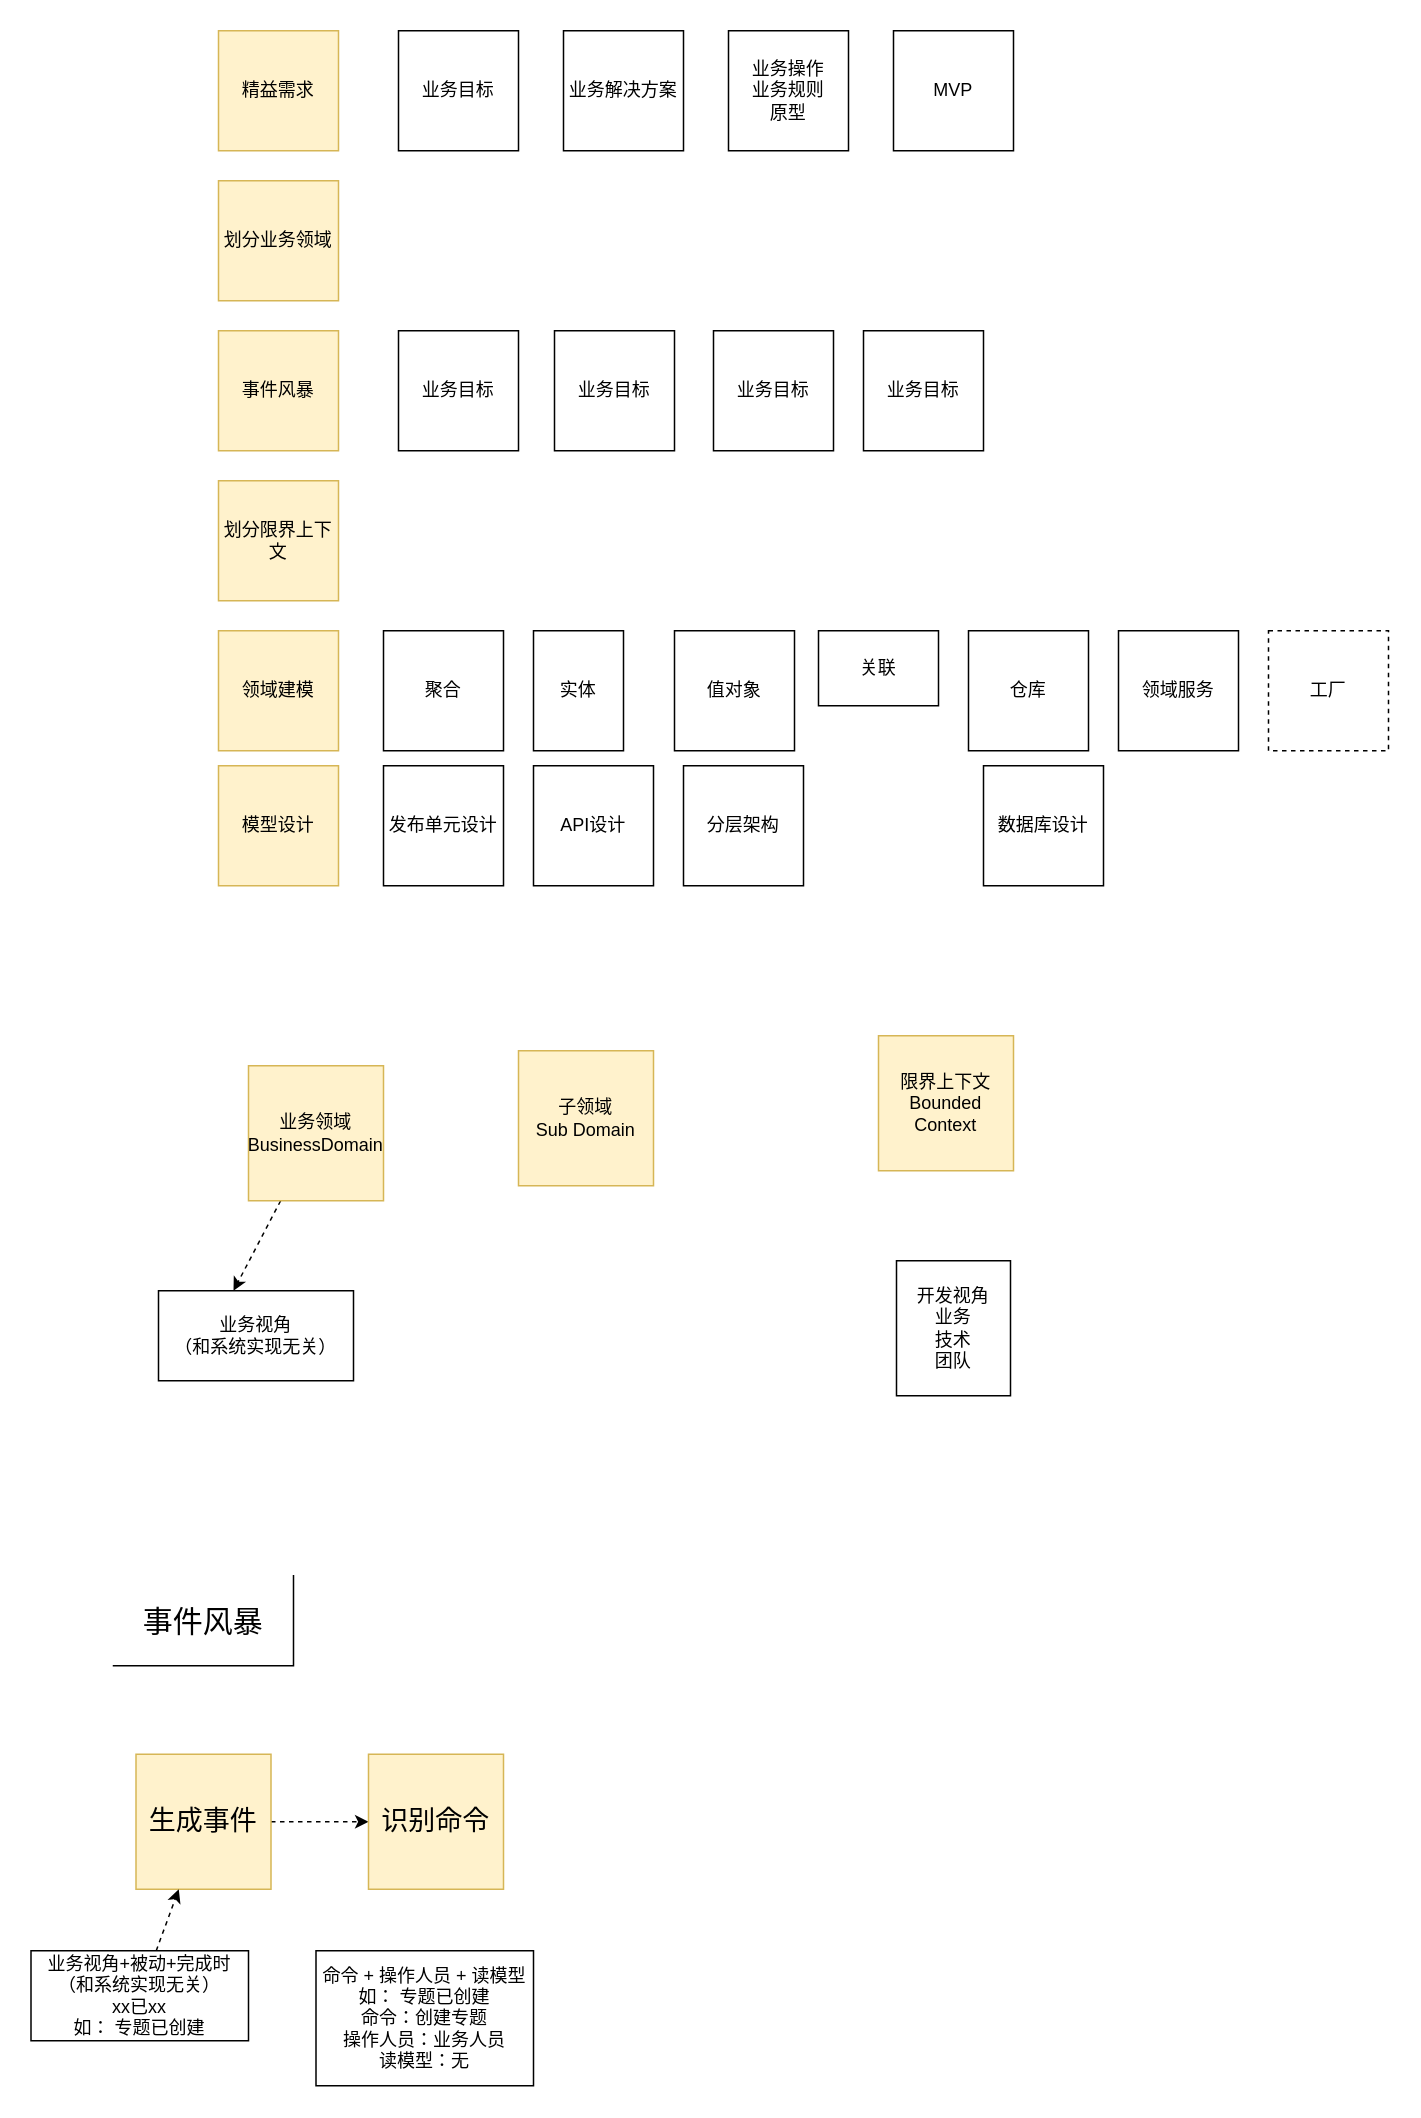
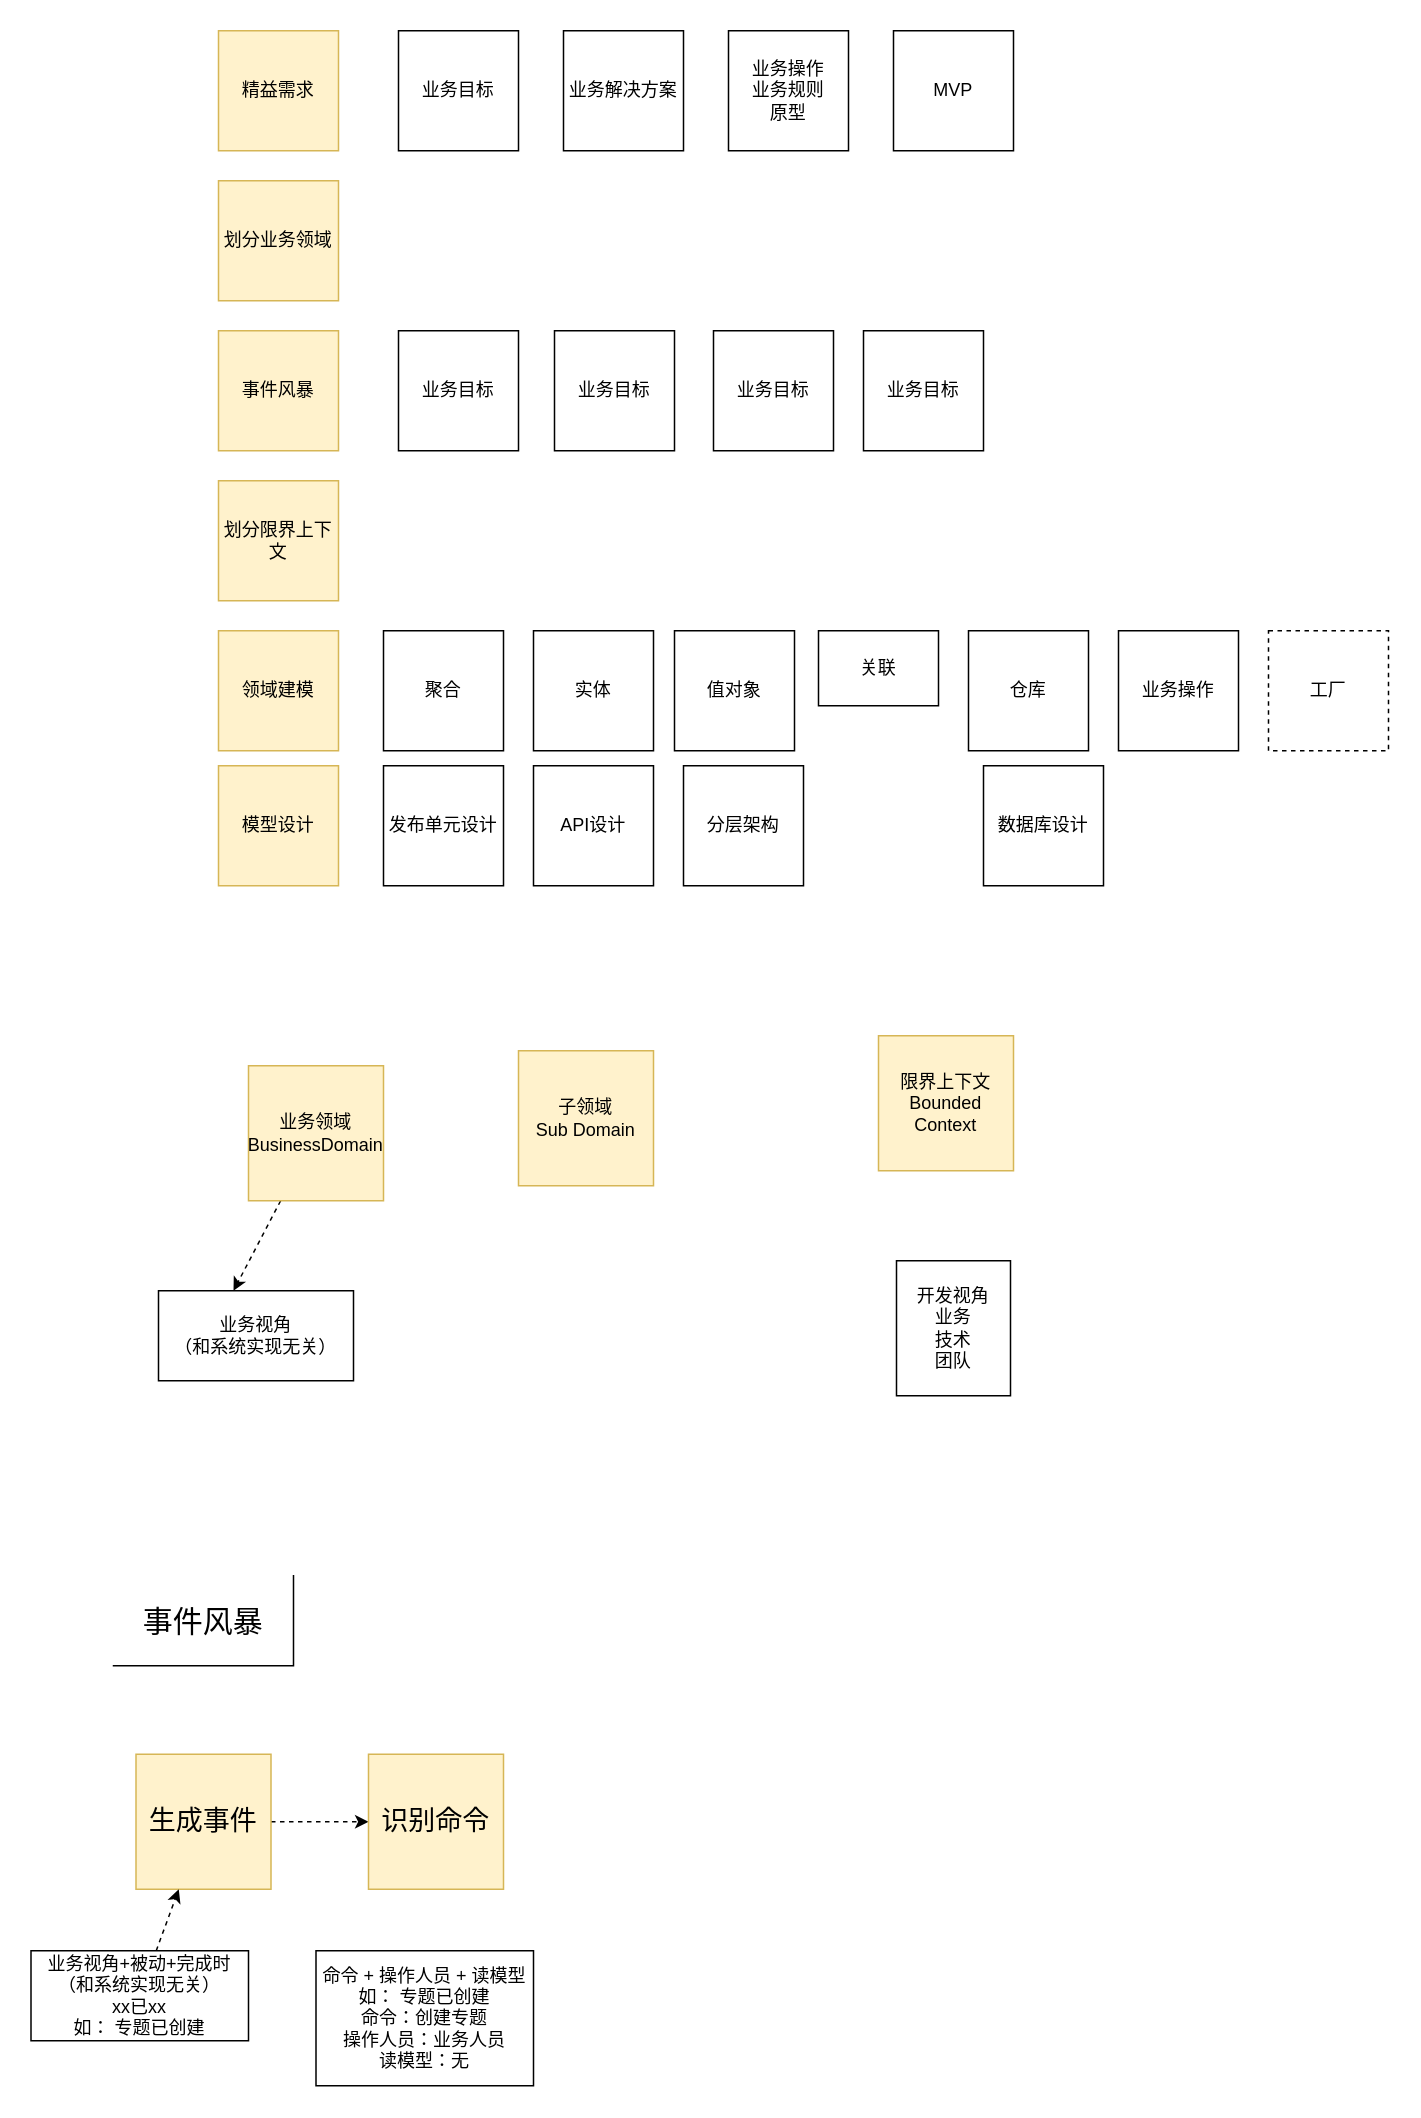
node "实体": size 90x120 -> 120x120
node "领域服务": label "领域服务" -> "业务操作"
